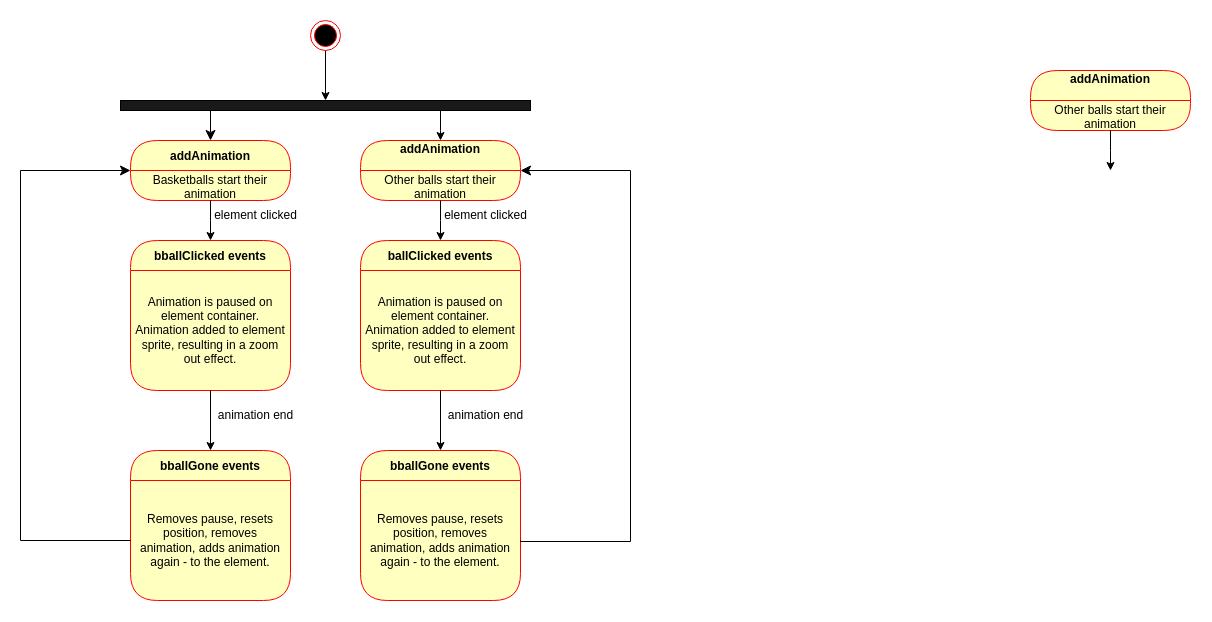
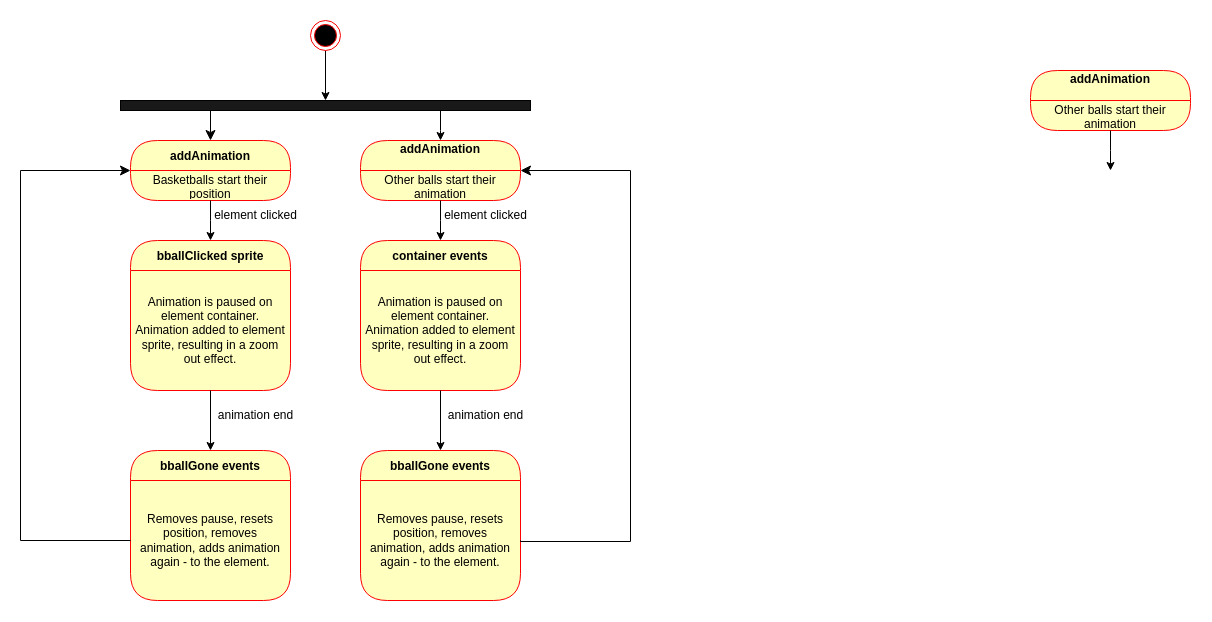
node "Basketballs start their animation": label "Basketballs start their animation" -> "Basketballs start their position"
node "bballClicked events": label "bballClicked events" -> "bballClicked sprite"
node "ballClicked events": label "ballClicked events" -> "container events"
